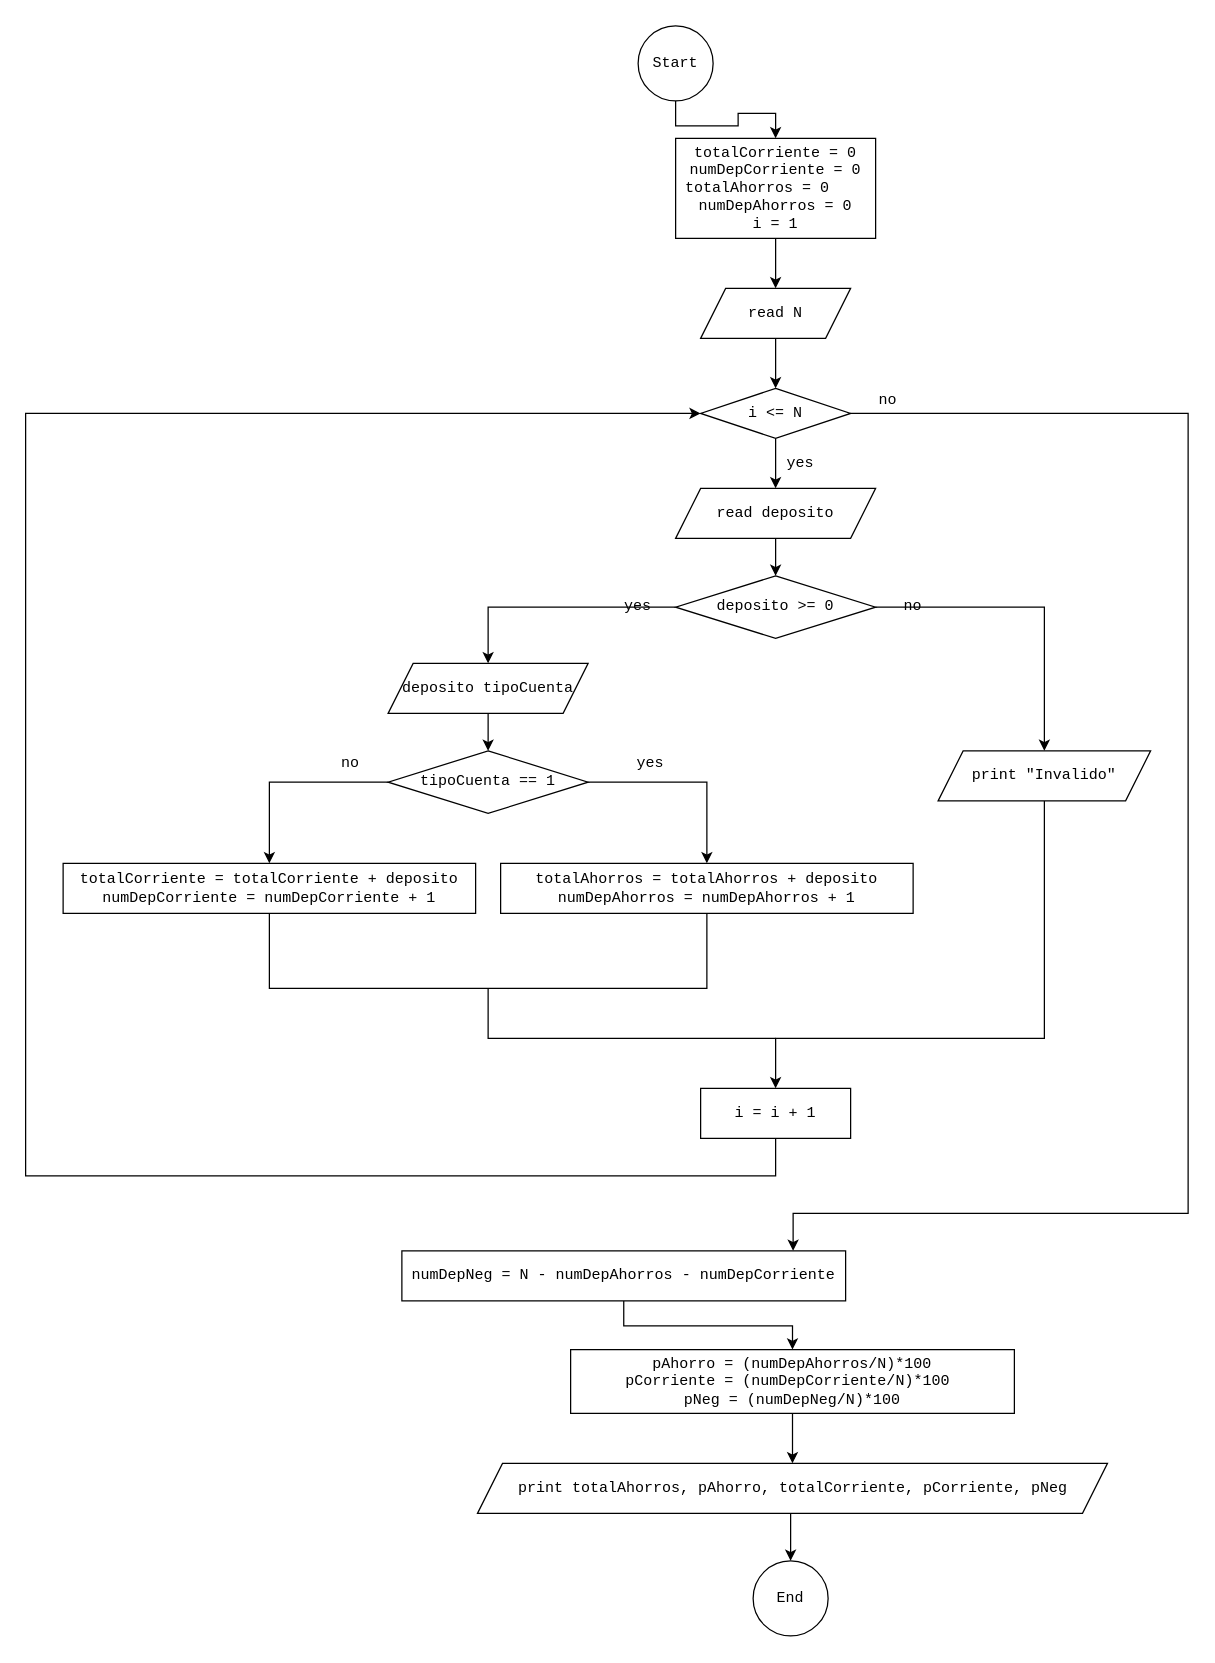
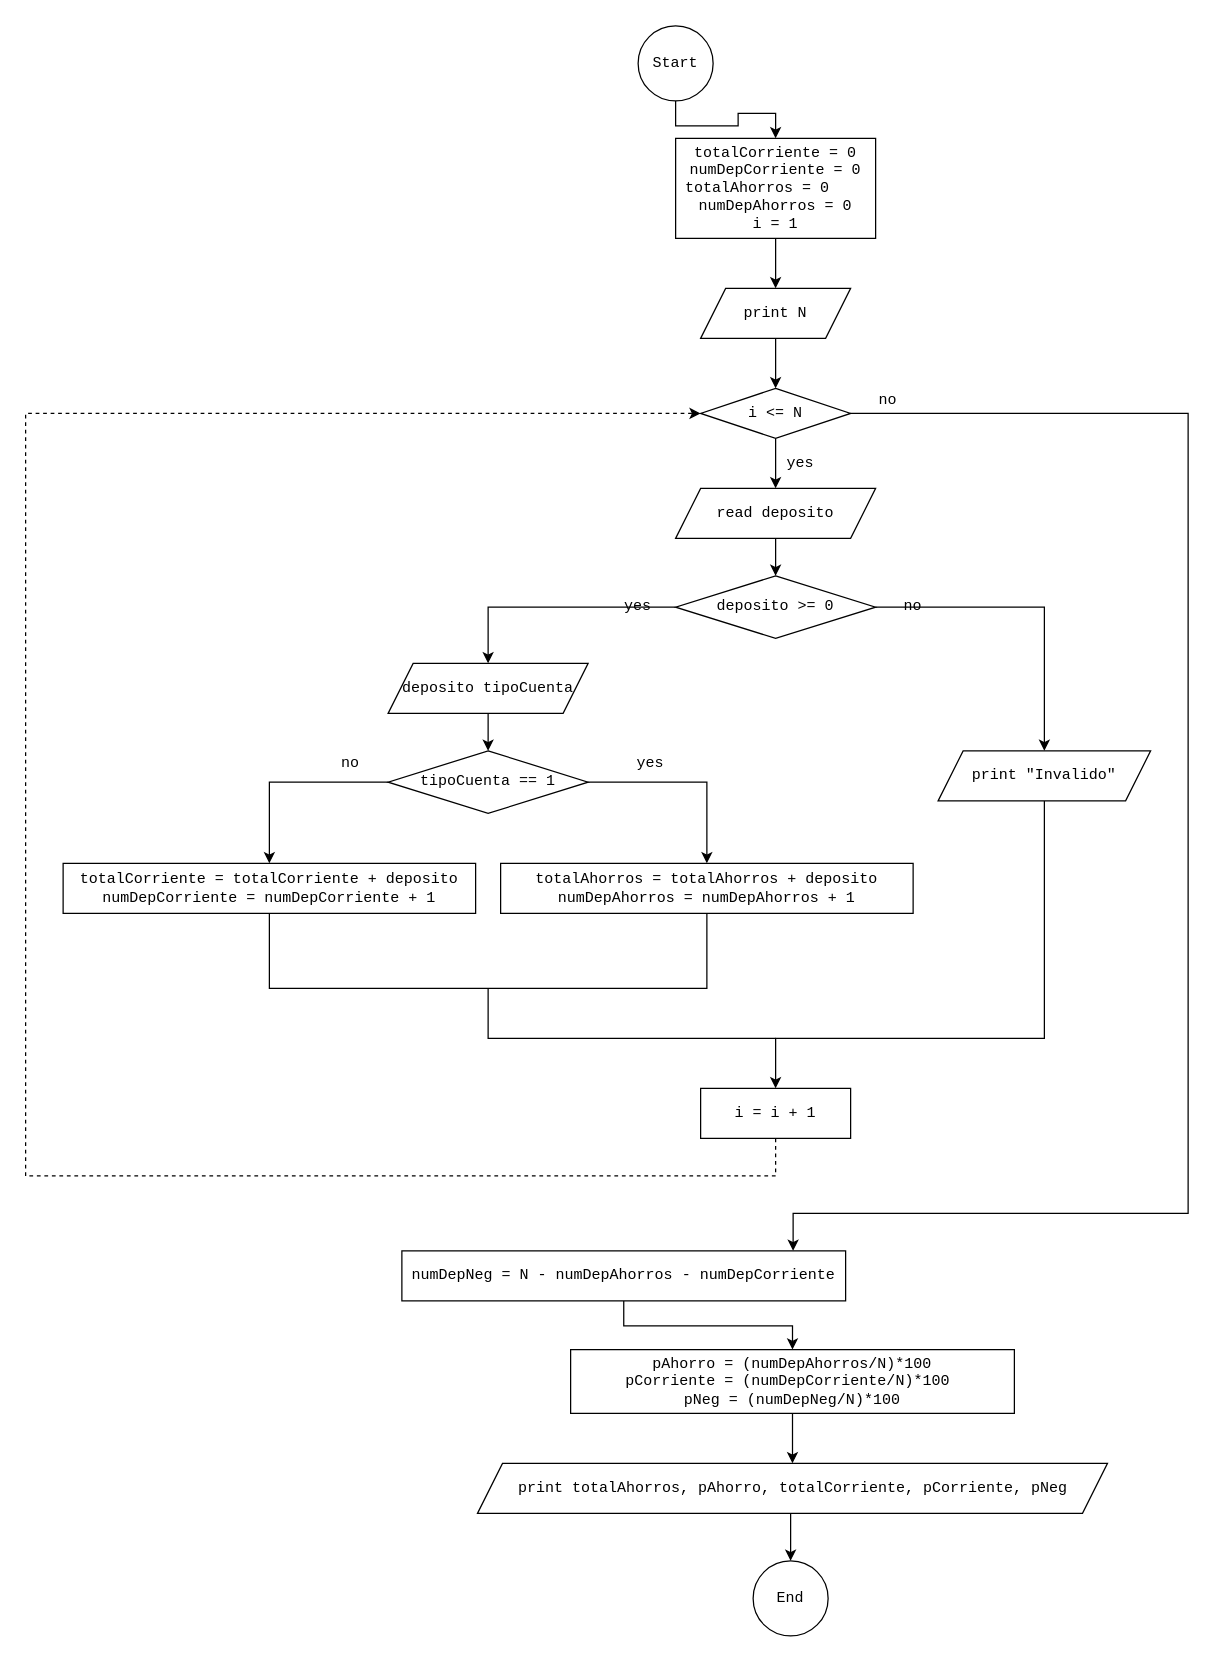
node "read N": label "read N" -> "print N"
edge "i = i + 1" -> "i <= N": style solid -> dashed
